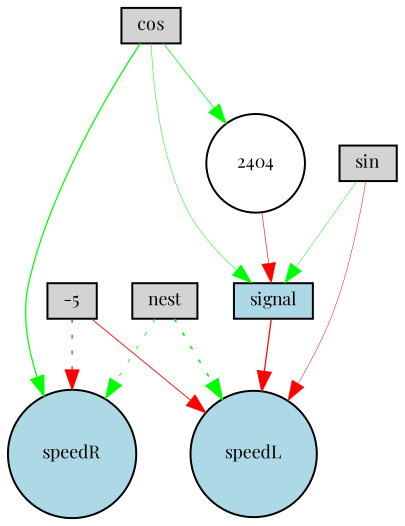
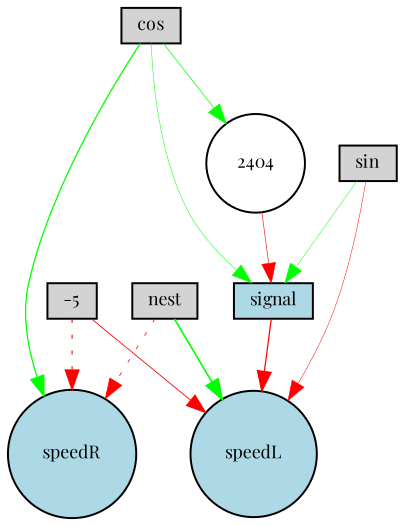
edge "nest" -> "speedR": color green -> red
edge "nest" -> "speedL": style dotted -> solid
